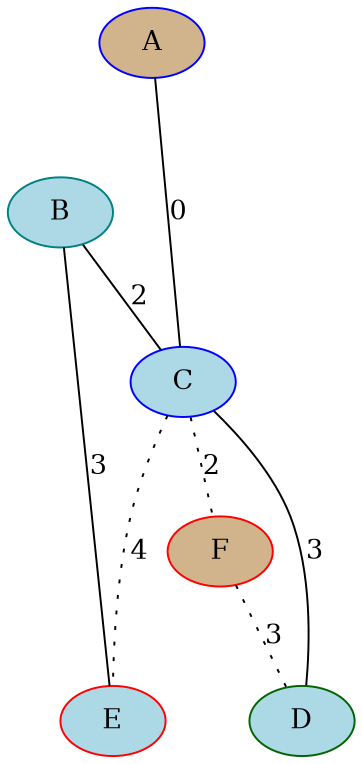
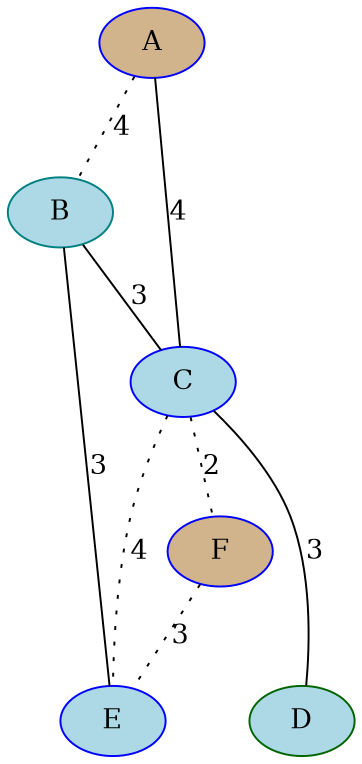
edge "A" -- "B": added, label "4"
edge "A" -- "C": label "0" -> "4"
edge "B" -- "C": label "2" -> "3"
node "F": color red -> blue
edge "F" -- "D": now "F" -- "E"
node "E": color red -> blue
